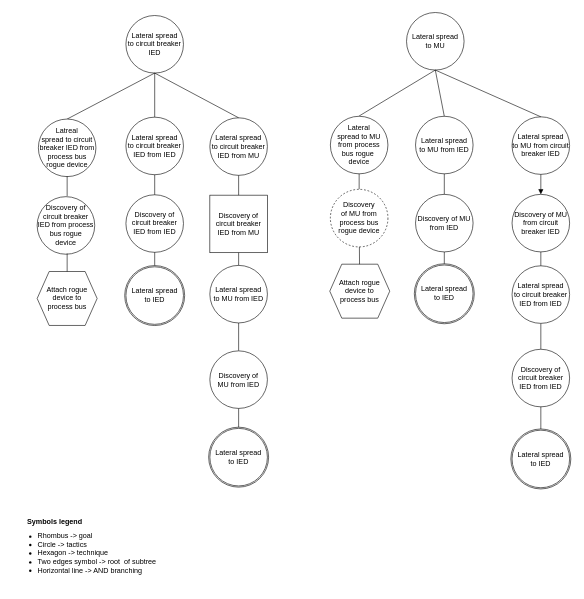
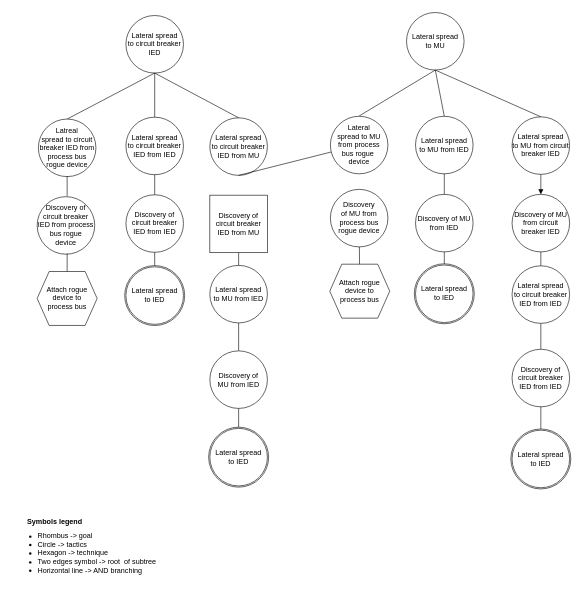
edge "Lateral spread to MU from process bus rogue device" -- "Discovery of MU from process bus rogue device": removed
edge "Lateral spread to circuit breaker IED from MU" -- "Discovery of circuit breaker IED from MU": now "Lateral spread to circuit breaker IED from MU" -- "Lateral spread to MU from process bus rogue device"
node "Discovery of MU from process bus rogue device": style dashed -> solid
